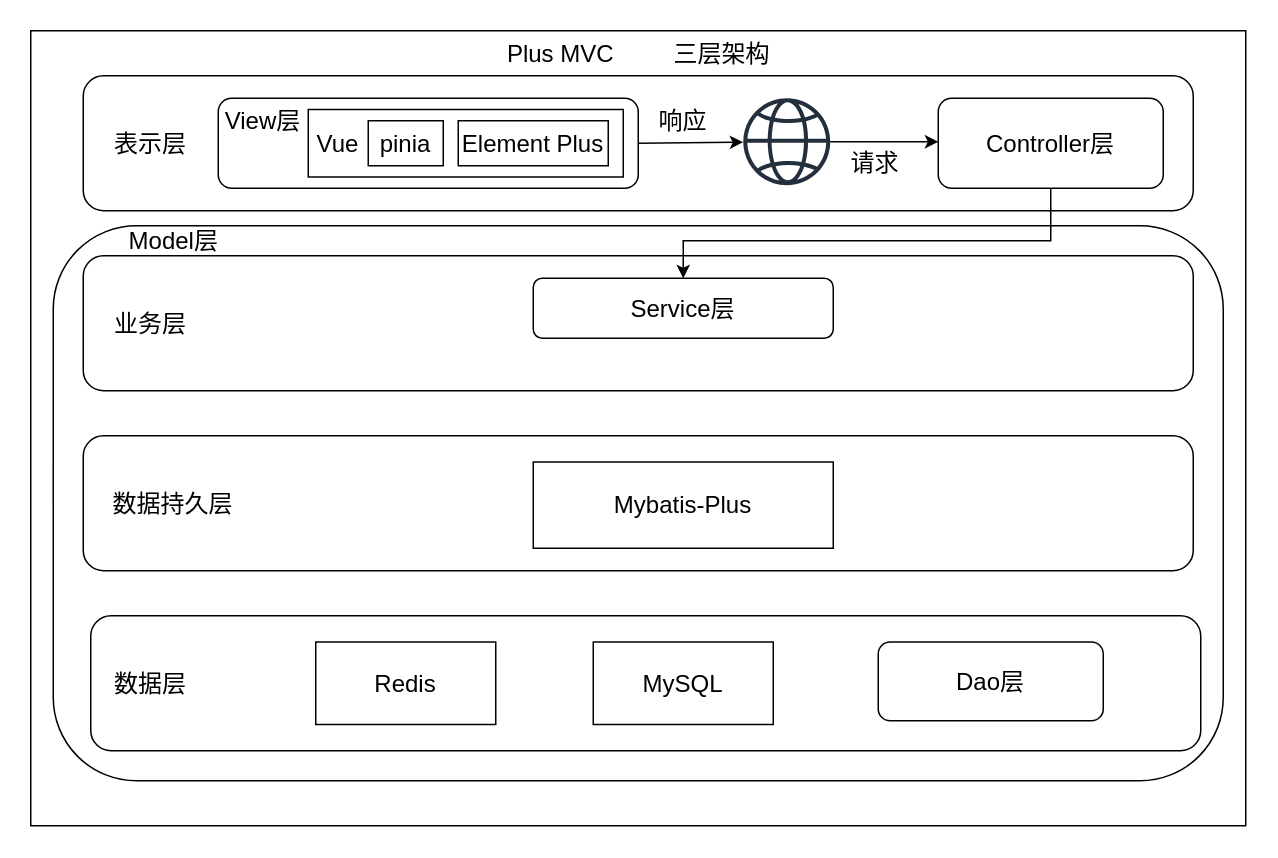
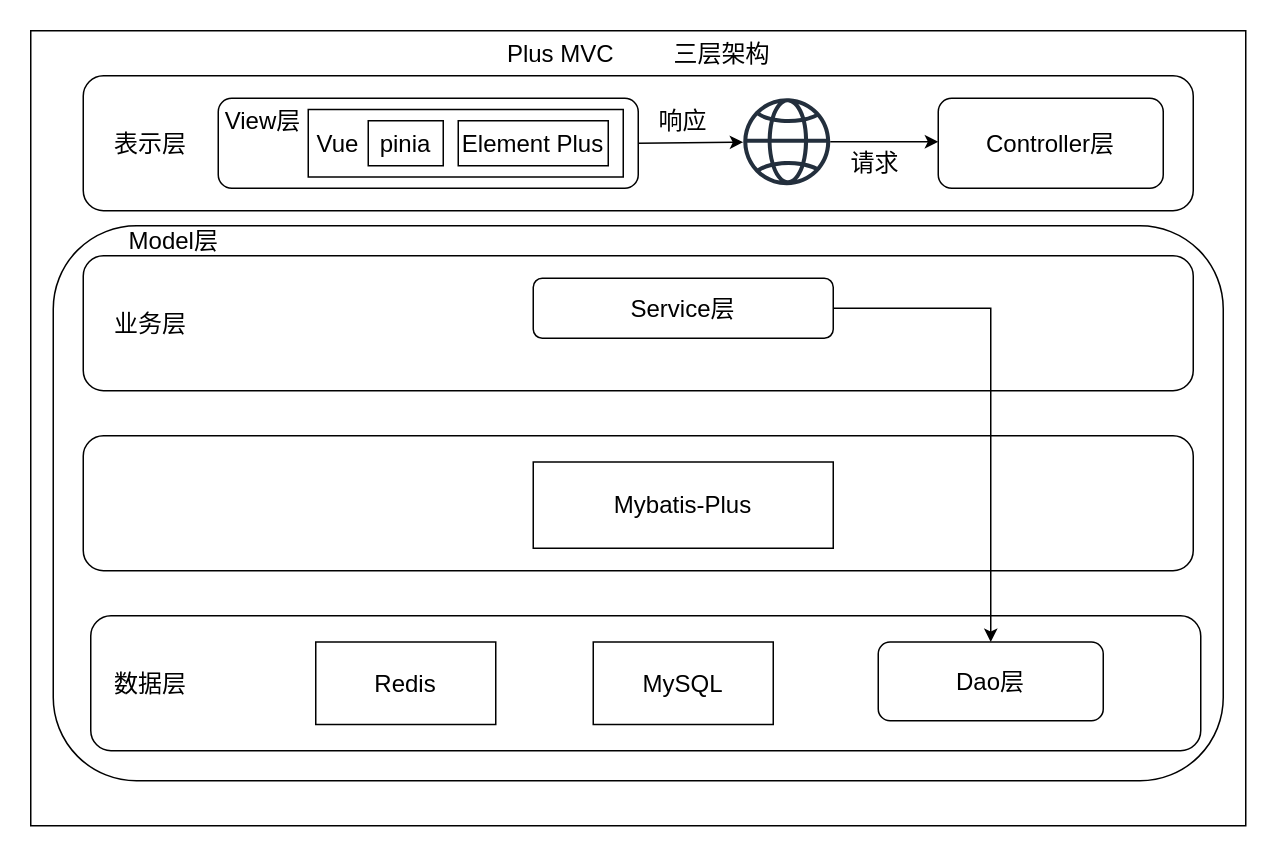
edge "Controller层" -> "Service层": removed
edge "Service层" -> "Dao层": added
node "数据持久层": removed
